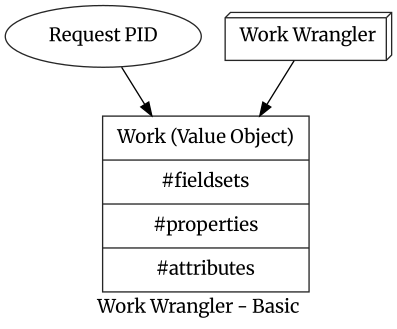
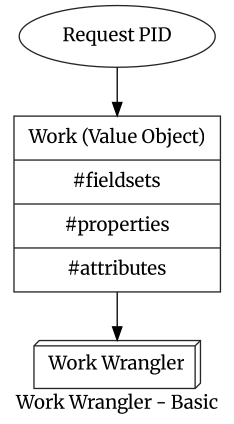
edge "Work Wrangler" -> "Work (Value Object)": reversed
